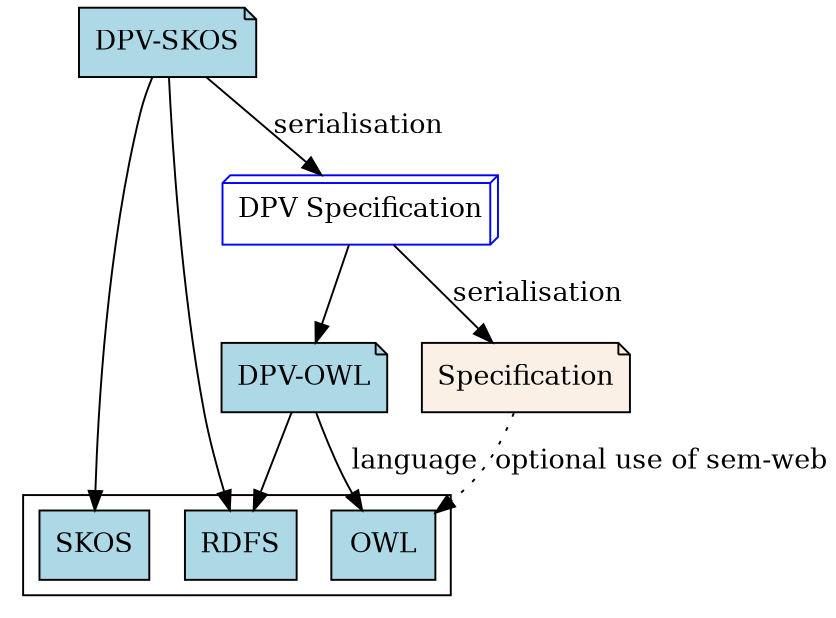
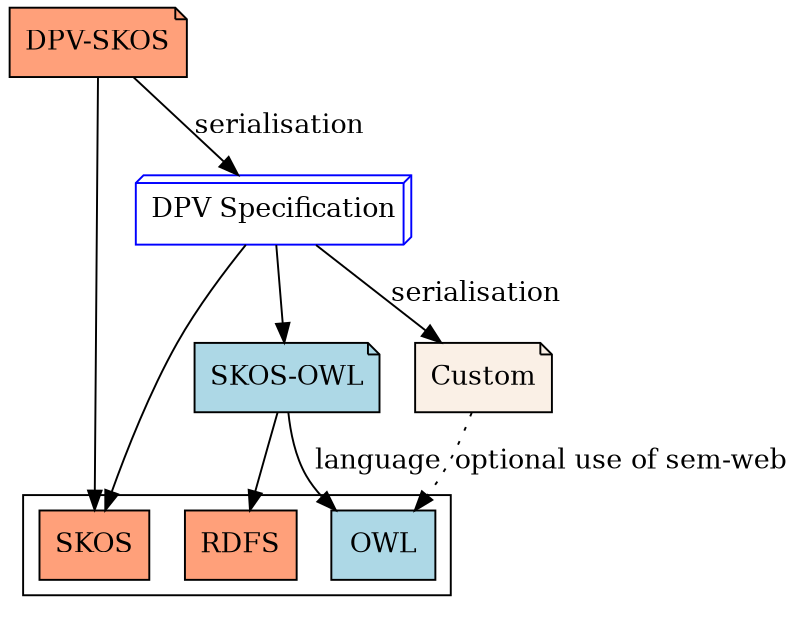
node "DPV-SKOS": fillcolor lightblue -> lightsalmon
edge "DPV-SKOS" -> "RDFS": removed
edge "DPV Specification" -> "SKOS": added
node "DPV-OWL": label "DPV-OWL" -> "SKOS-OWL"
node "Specification": label "Specification" -> "Custom"
node "SKOS": fillcolor lightblue -> lightsalmon
node "RDFS": fillcolor lightblue -> lightsalmon
